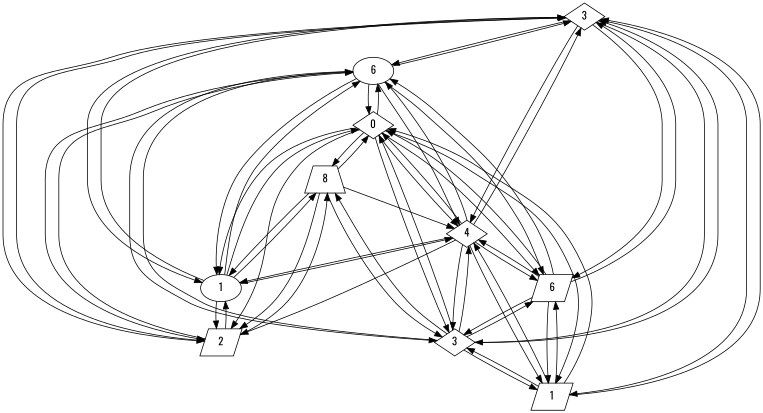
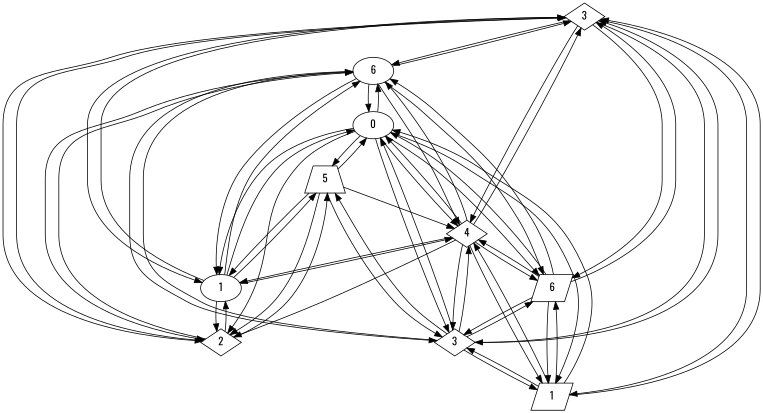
node "0": shape diamond -> ellipse
node "8": label "8" -> "5"
node "2": shape parallelogram -> diamond
